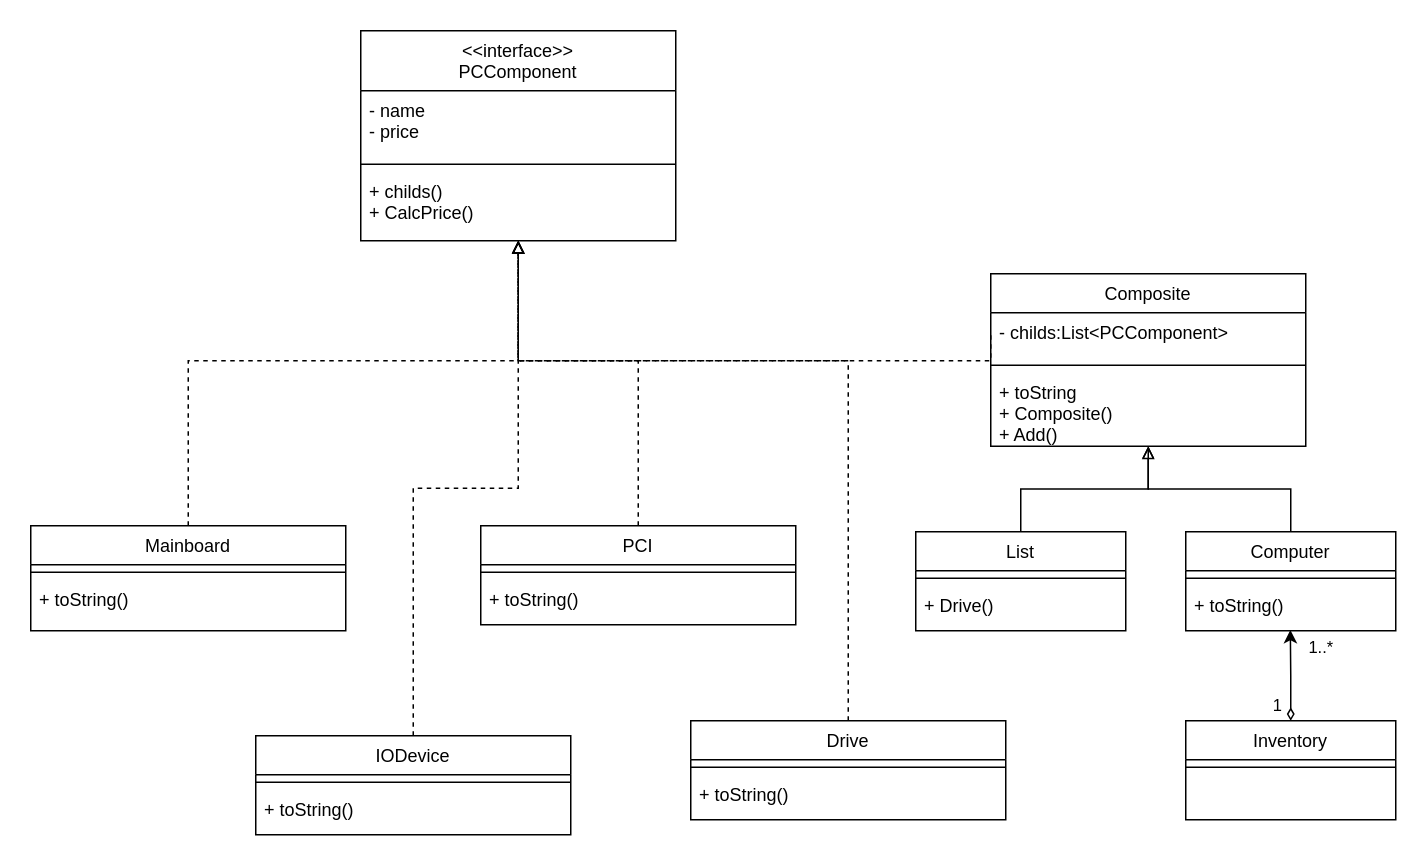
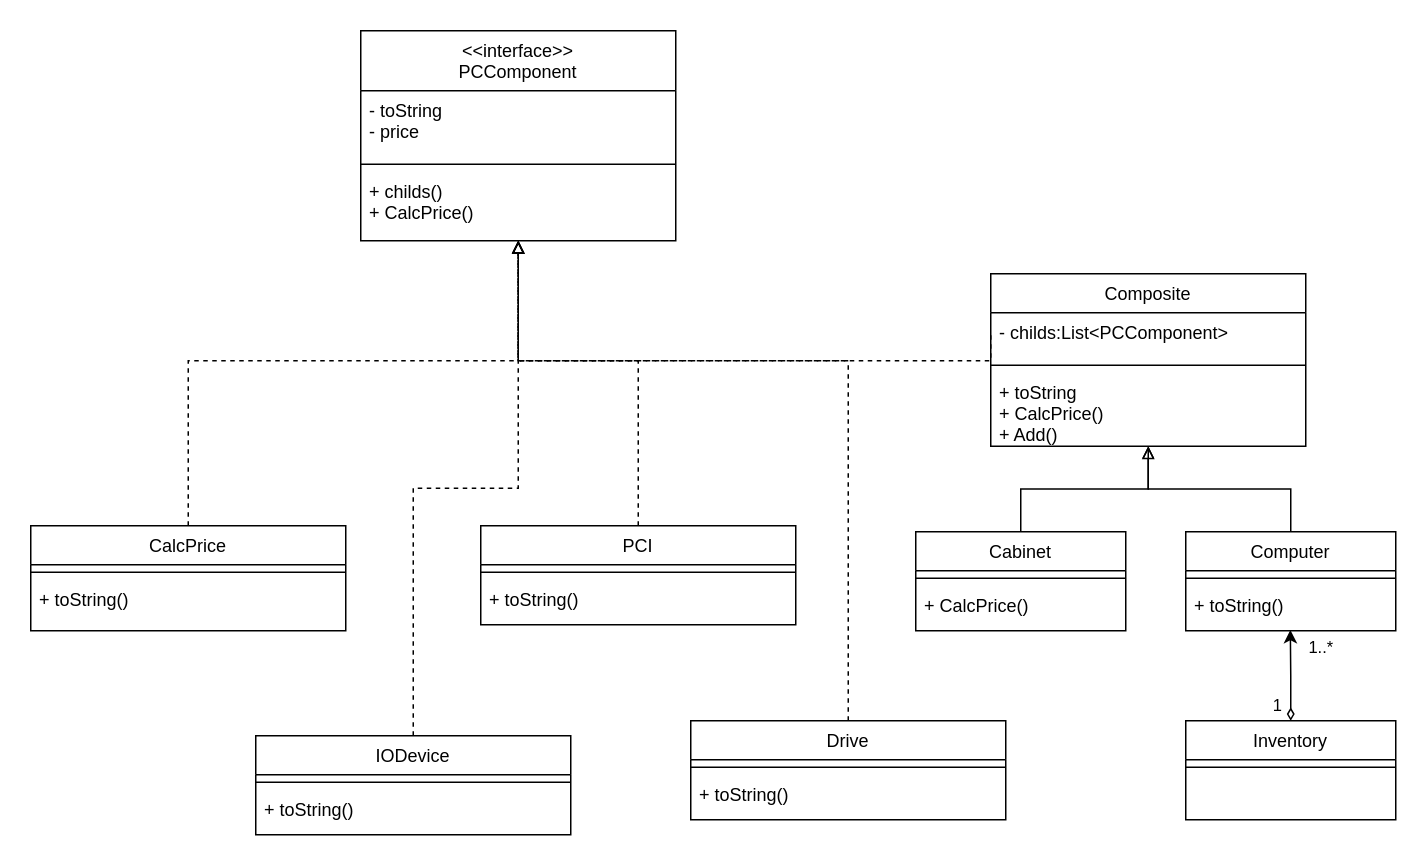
node "- name - price": label "- name - price" -> "- toString - price"
node "+ toString + Composite() + Add()": label "+ toString + Composite() + Add()" -> "+ toString + CalcPrice() + Add()"
node "Mainboard": label "Mainboard" -> "CalcPrice"
node "List": label "List" -> "Cabinet"
node "+ Drive()": label "+ Drive()" -> "+ CalcPrice()"
